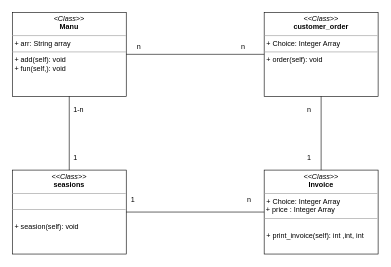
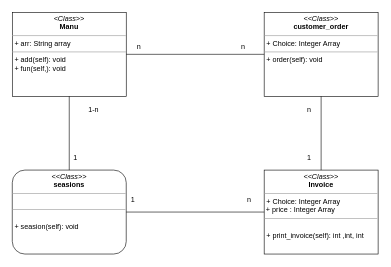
node "1-n": moved (81, 110) -> (96, 110)
node "<<Class>> seasions + seasion(self): void": shape rectangle -> rounded rectangle
